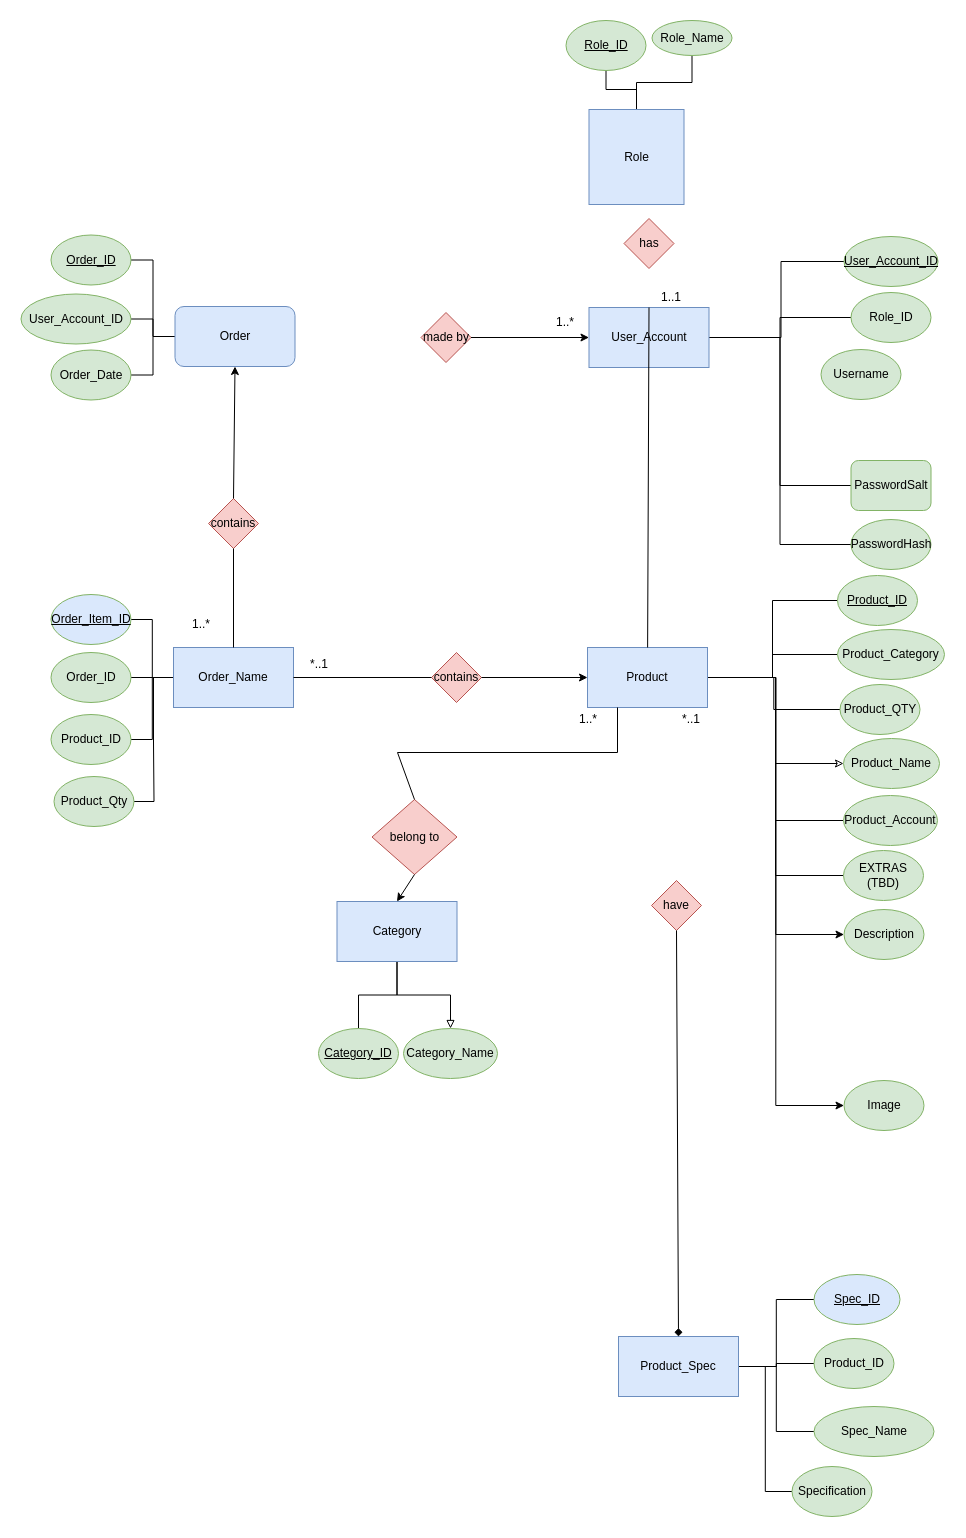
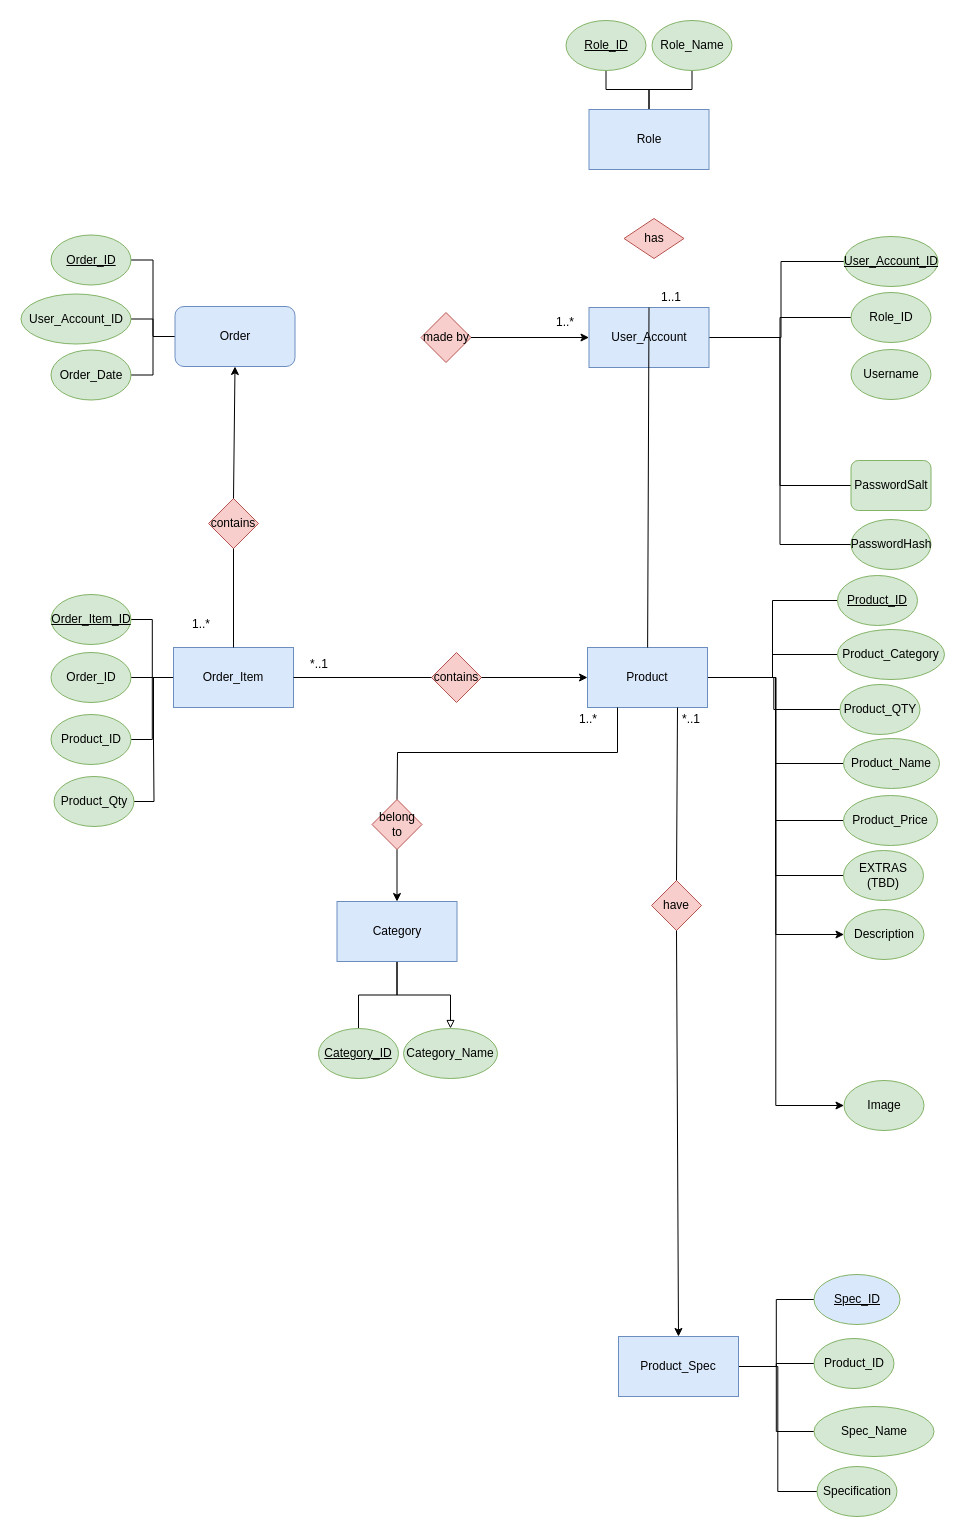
node "Role_Name": size 80x35 -> 80x50
node "Role": size 95x95 -> 120x60
node "has": size 50x50 -> 60x40
node "Username": moved (861, 375) -> (891, 375)
node "Order_Item_ID": fillcolor #dae8fc -> #d5e8d4
node "Order_Name": label "Order_Name" -> "Order_Item"
edge "Product" -> "Product_Name": arrowhead classic -> none
edge "Product" -- "have": added
node "Product_Account": label "Product_Account" -> "Product_Price"
node "belong to": size 85x75 -> 50x50
edge "have" -> "Product_Spec": arrowhead diamond -> classic
node "Specification": moved (832, 1492) -> (857, 1492)
